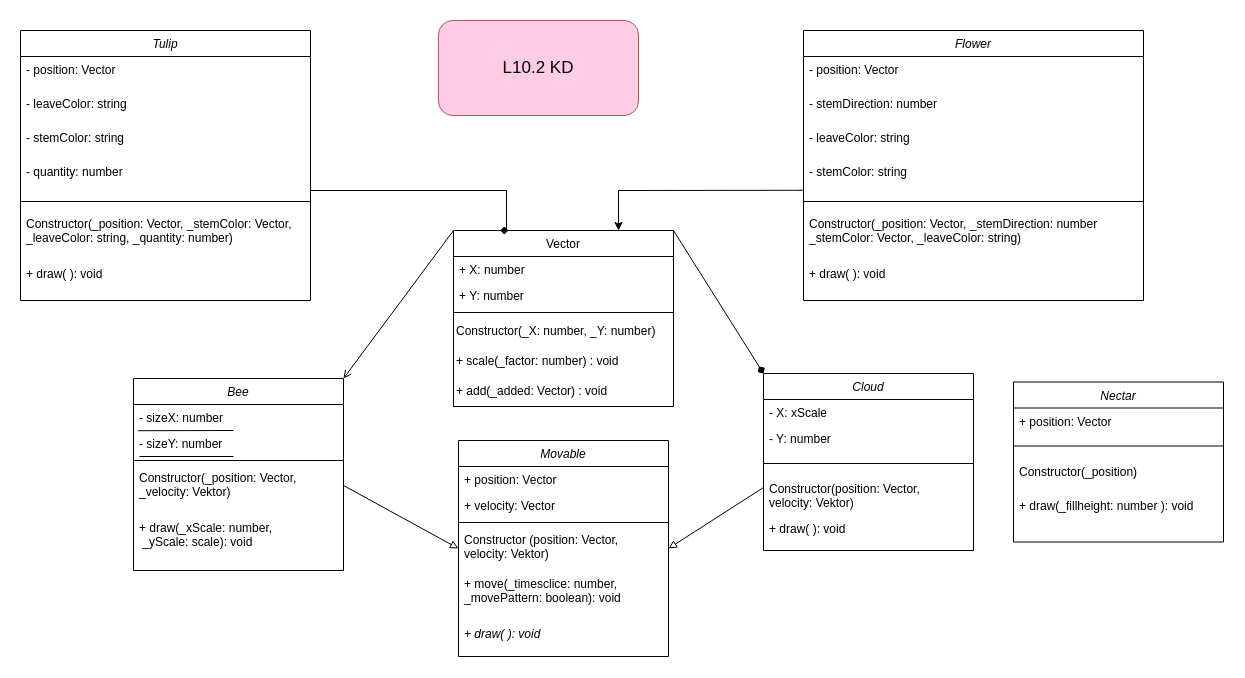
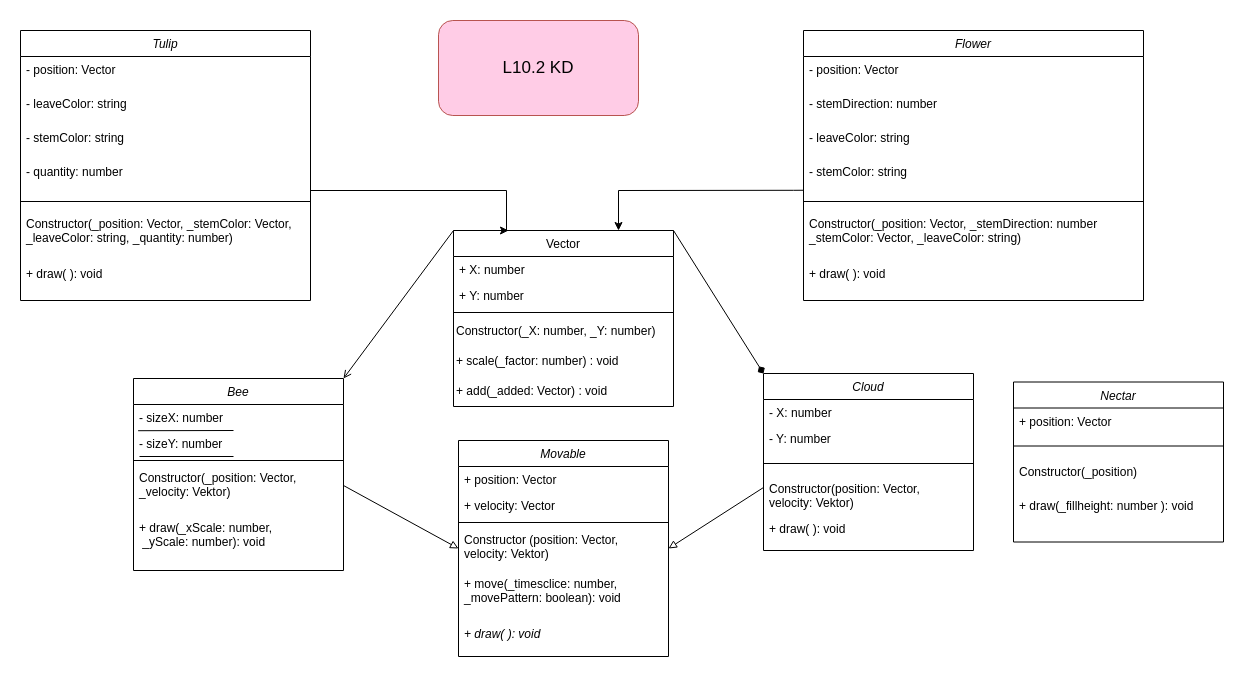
edge "Tulip" -> "Vector": arrowhead diamond -> classic
node "- X: xScale": label "- X: xScale" -> "- X: number"
node "+ draw(_xScale: number, _yScale: scale): void": label "+ draw(_xScale: number, _yScale: scale): void" -> "+ draw(_xScale: number, _yScale: number): void"
